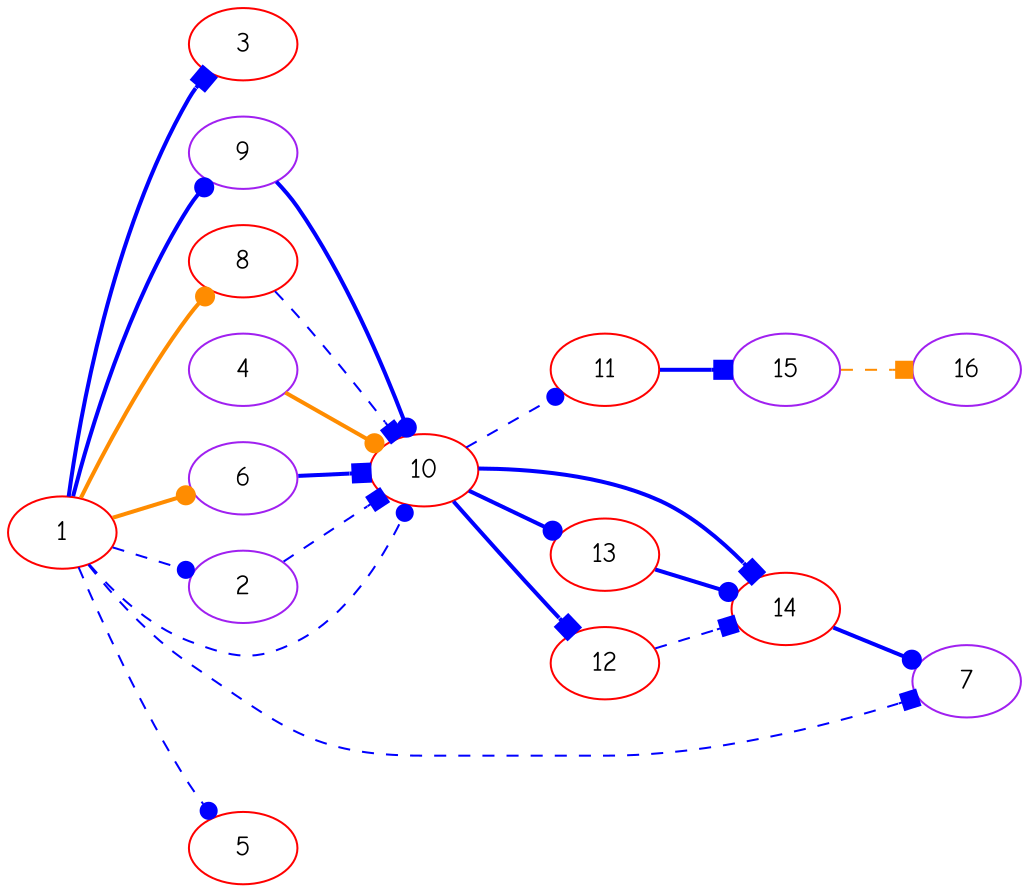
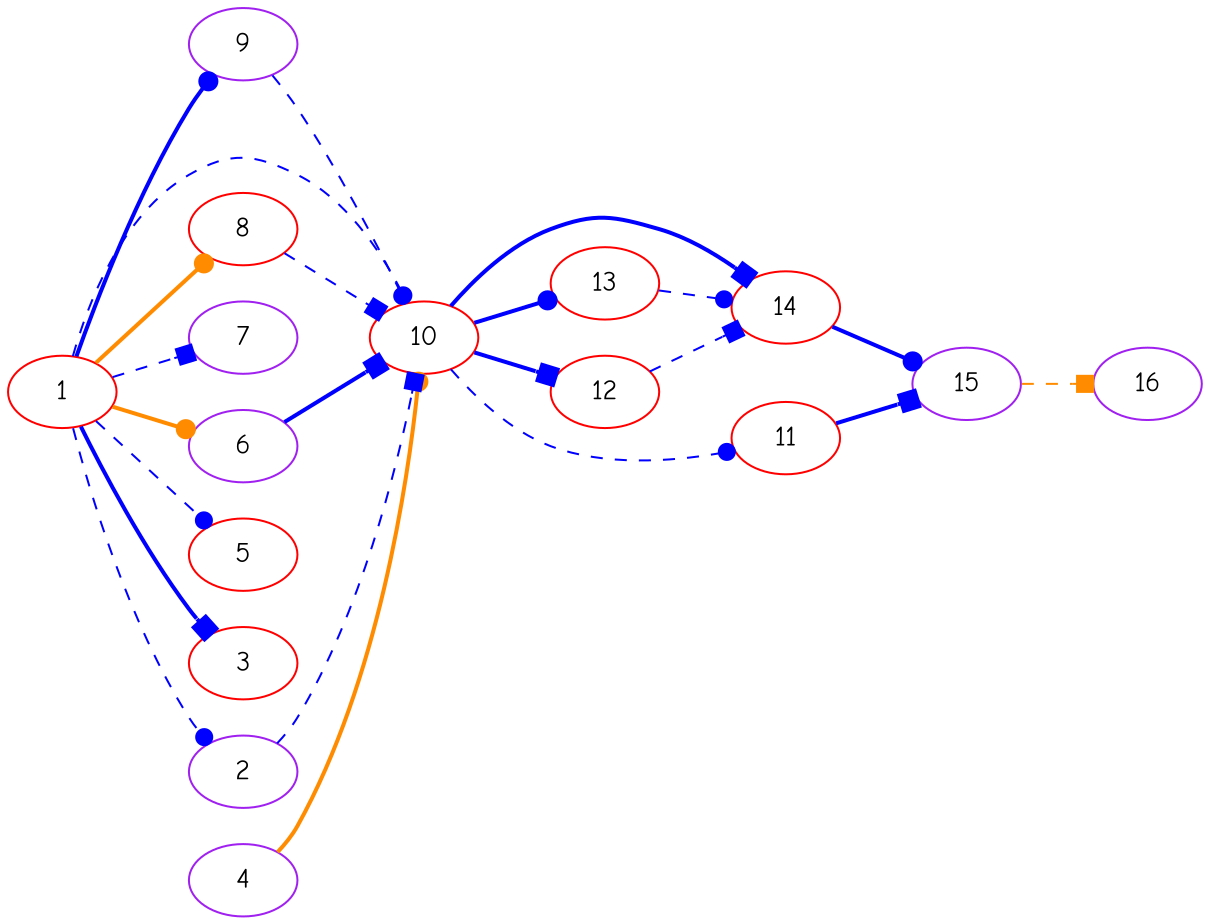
edge "9" -> "10": style bold -> dashed
edge "13" -> "14": style bold -> dashed
edge "14" -> "7": now "14" -> "15"
